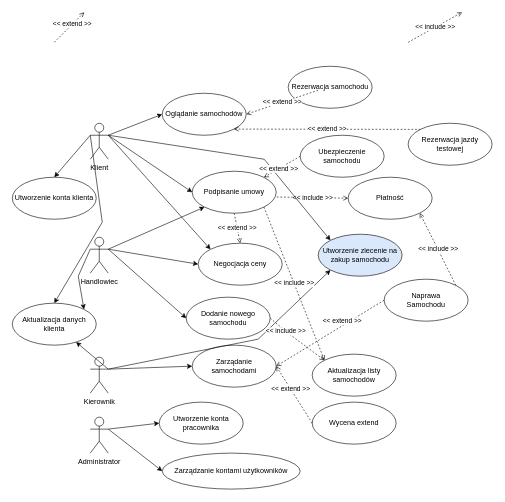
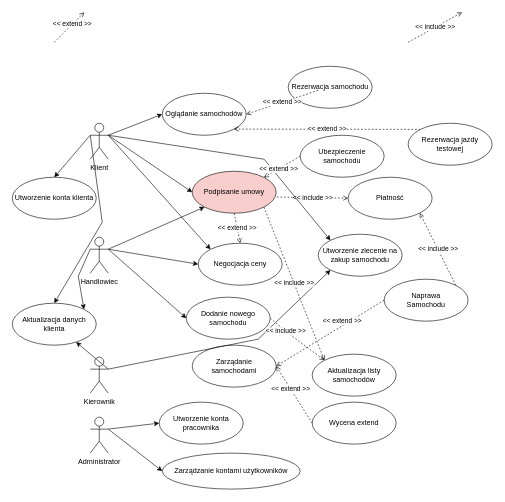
node "Podpisanie umowy": fillcolor #ffffff -> #f8cecc
node "Utworzenie zlecenie na zakup samochodu": fillcolor #dae8fc -> #ffffff
edge "Kierownik" -> "Zarządanie samochodami": removed
